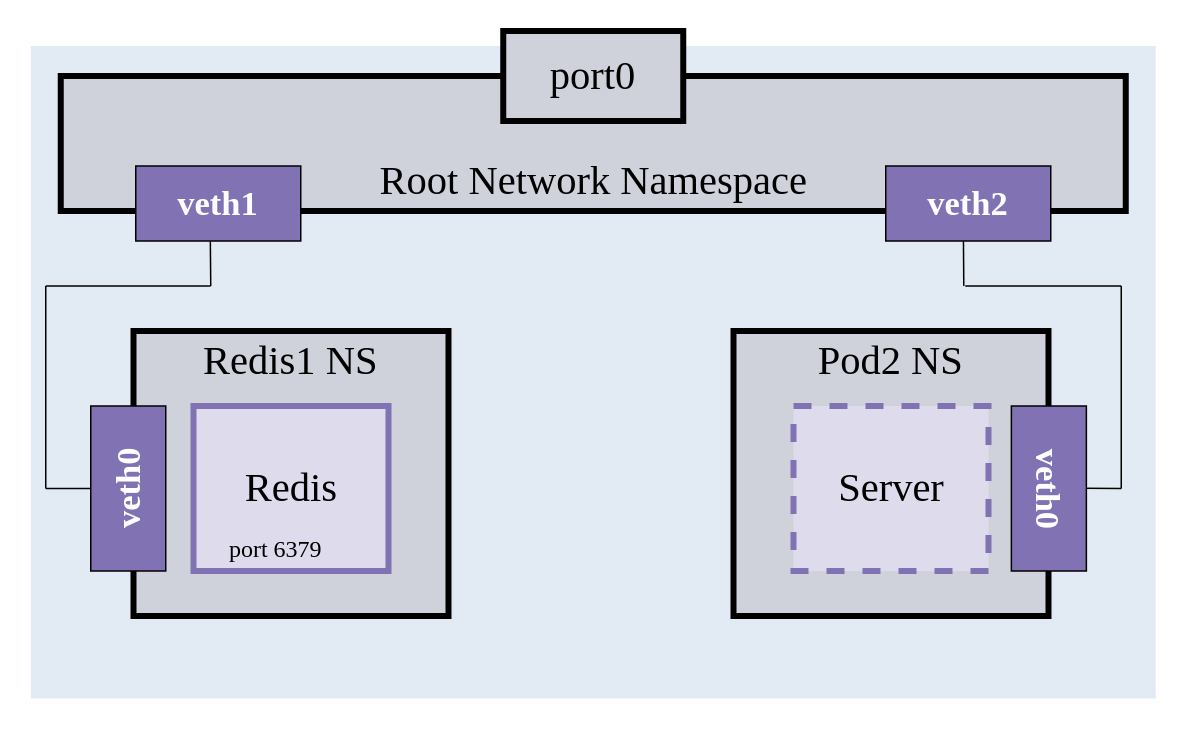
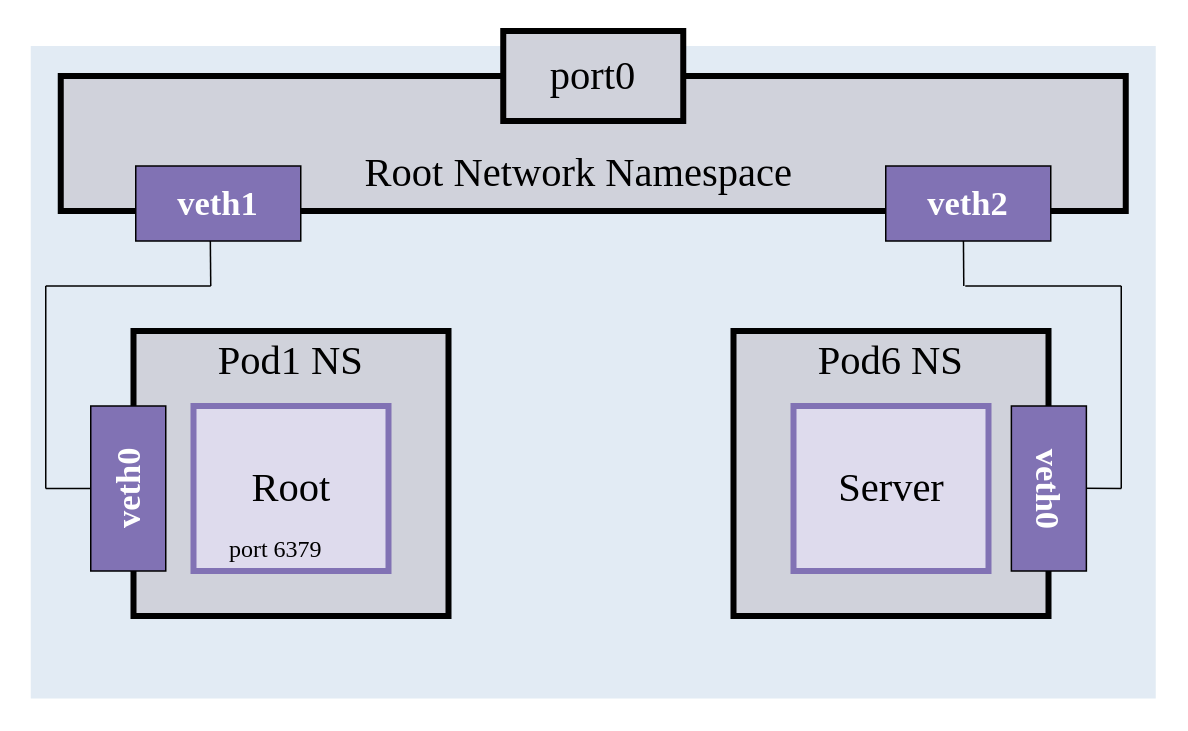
node "Root Network Namespace": moved (593, 181) -> (578, 173)
node "Redis1 NS": label "Redis1 NS" -> "Pod1 NS"
node "Pod2 NS": label "Pod2 NS" -> "Pod6 NS"
node "Redis": label "Redis" -> "Root"
node "Server": style dashed -> solid
